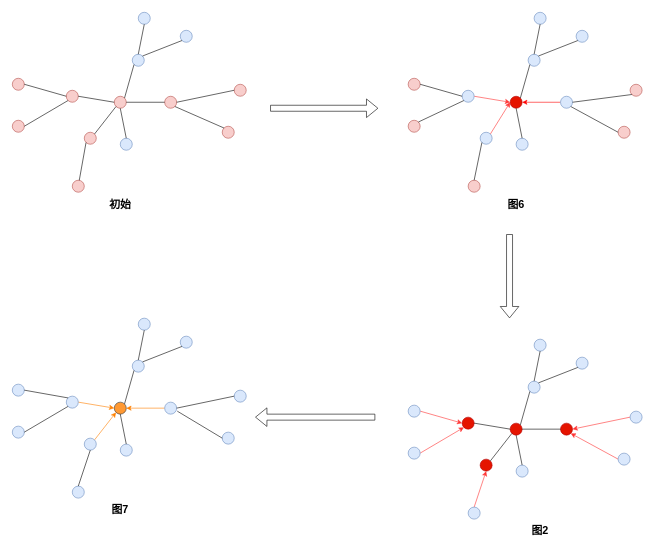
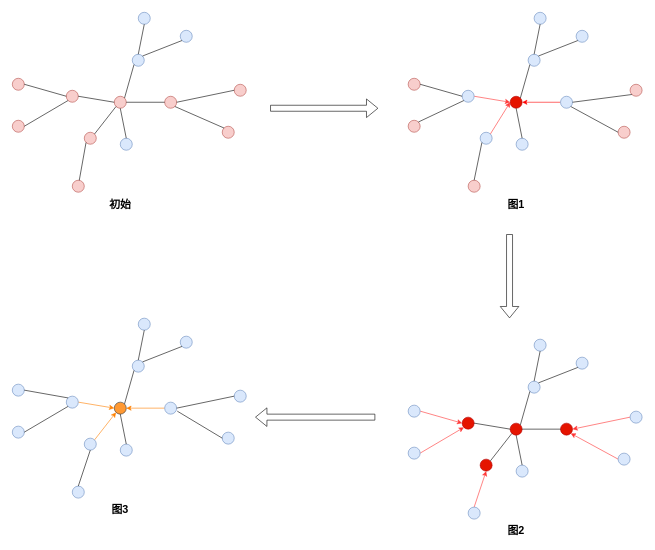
node "图6": label "图6" -> "图1"
node "图7": label "图7" -> "图3"
node "图2": moved (540, 531) -> (516, 531)
